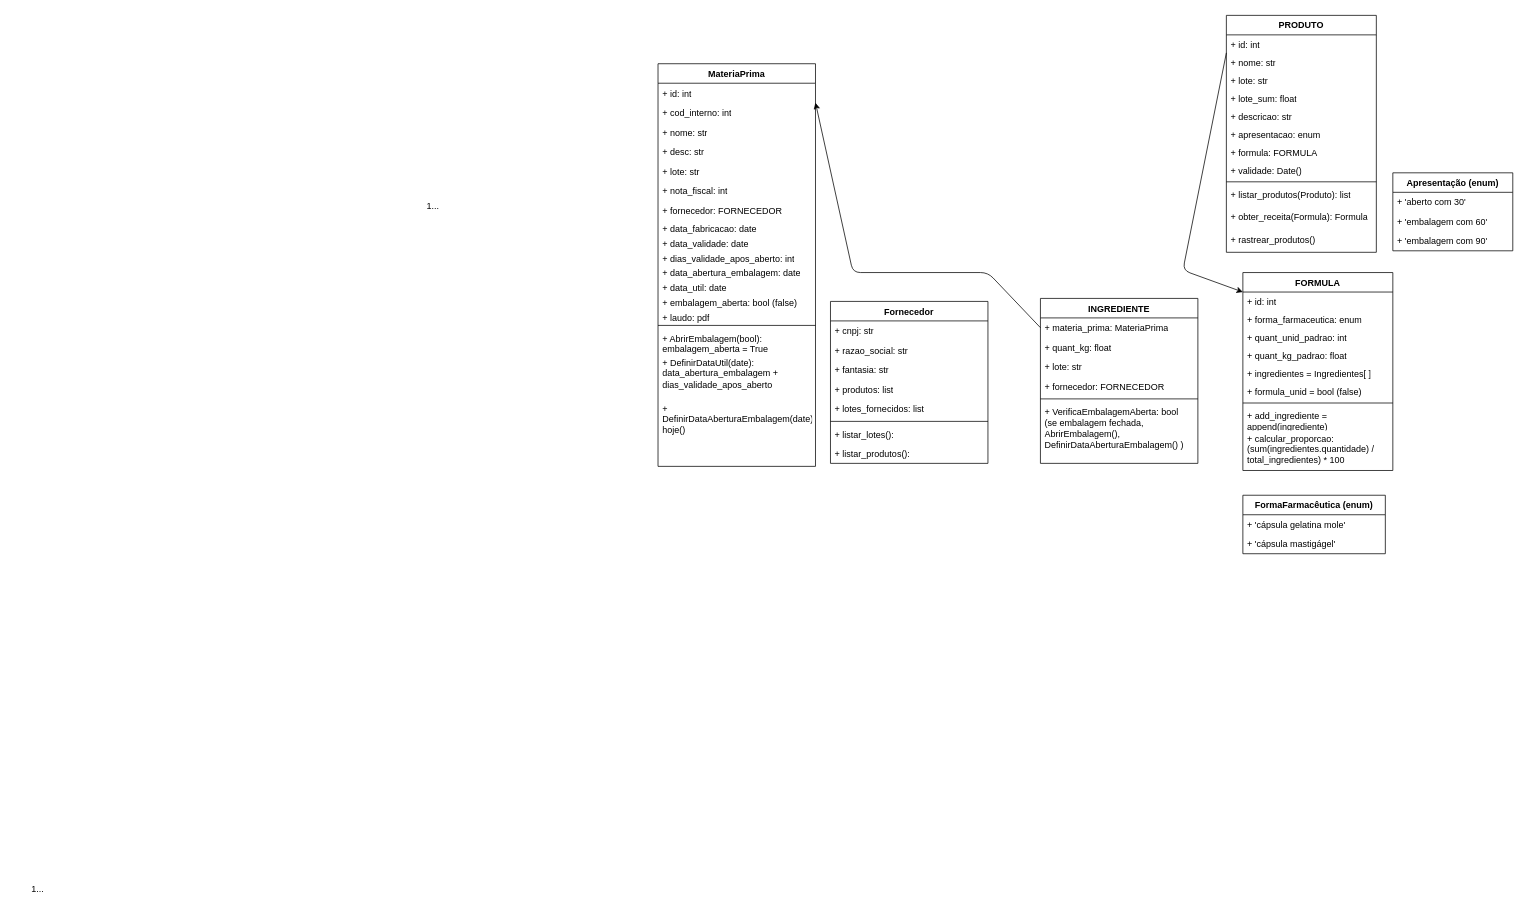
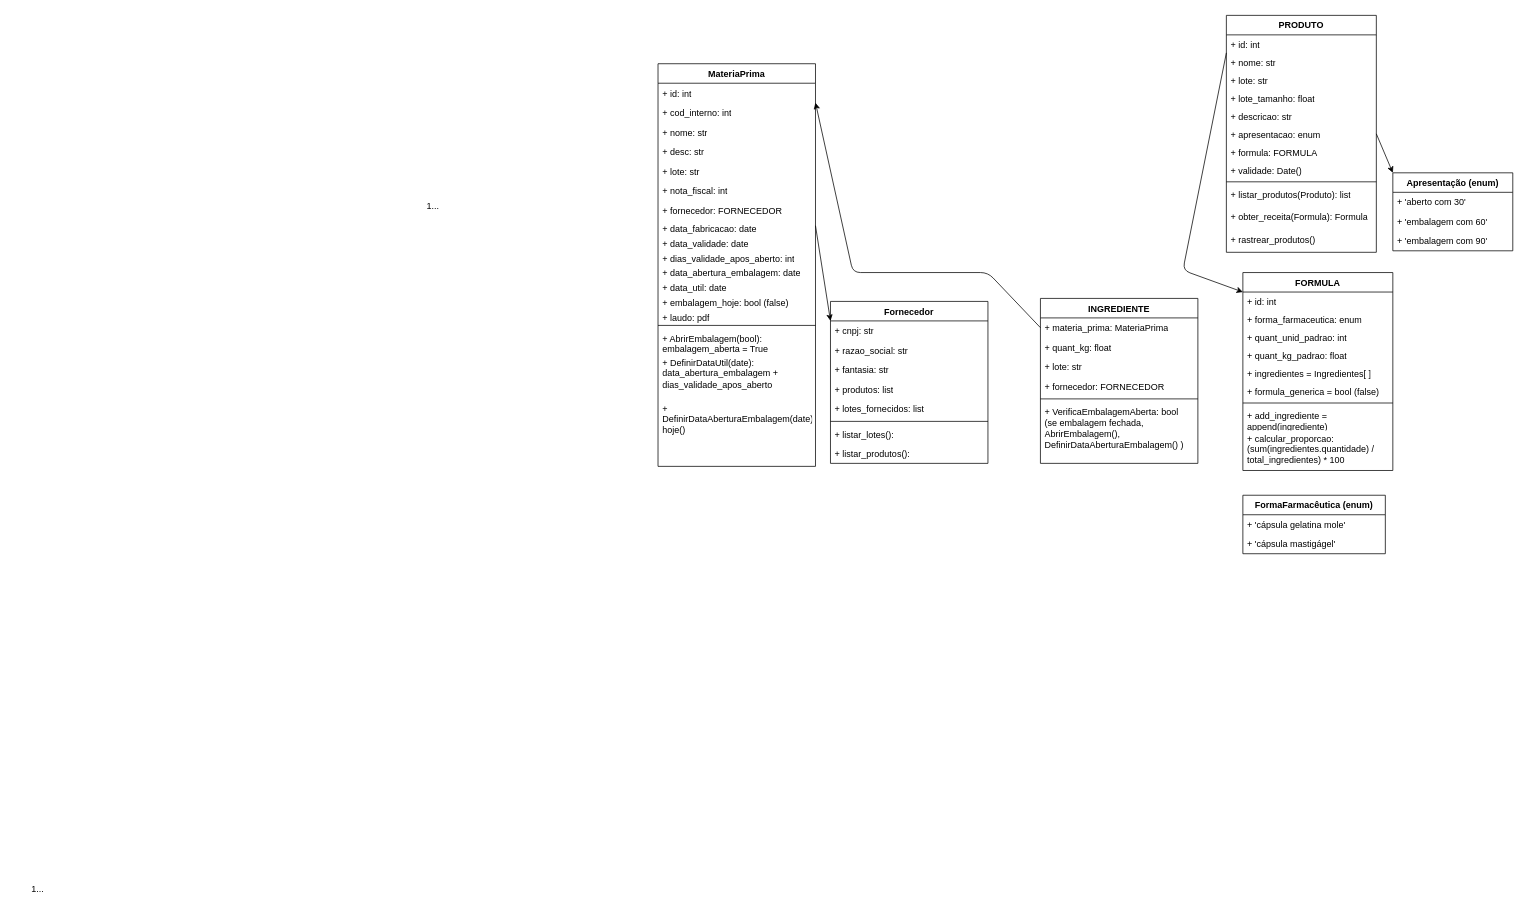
node "+ lote_sum: float": label "+ lote_sum: float" -> "+ lote_tamanho: float"
edge "+ apresentacao: enum" -> "Apresentação (enum)": added
edge "+ data_fabricacao: date" -> "+ cnpj: str": added
node "+ embalagem_aberta: bool (false)": label "+ embalagem_aberta: bool (false)" -> "+ embalagem_hoje: bool (false)"
node "+ formula_unid = bool (false)": label "+ formula_unid = bool (false)" -> "+ formula_generica = bool (false)"
